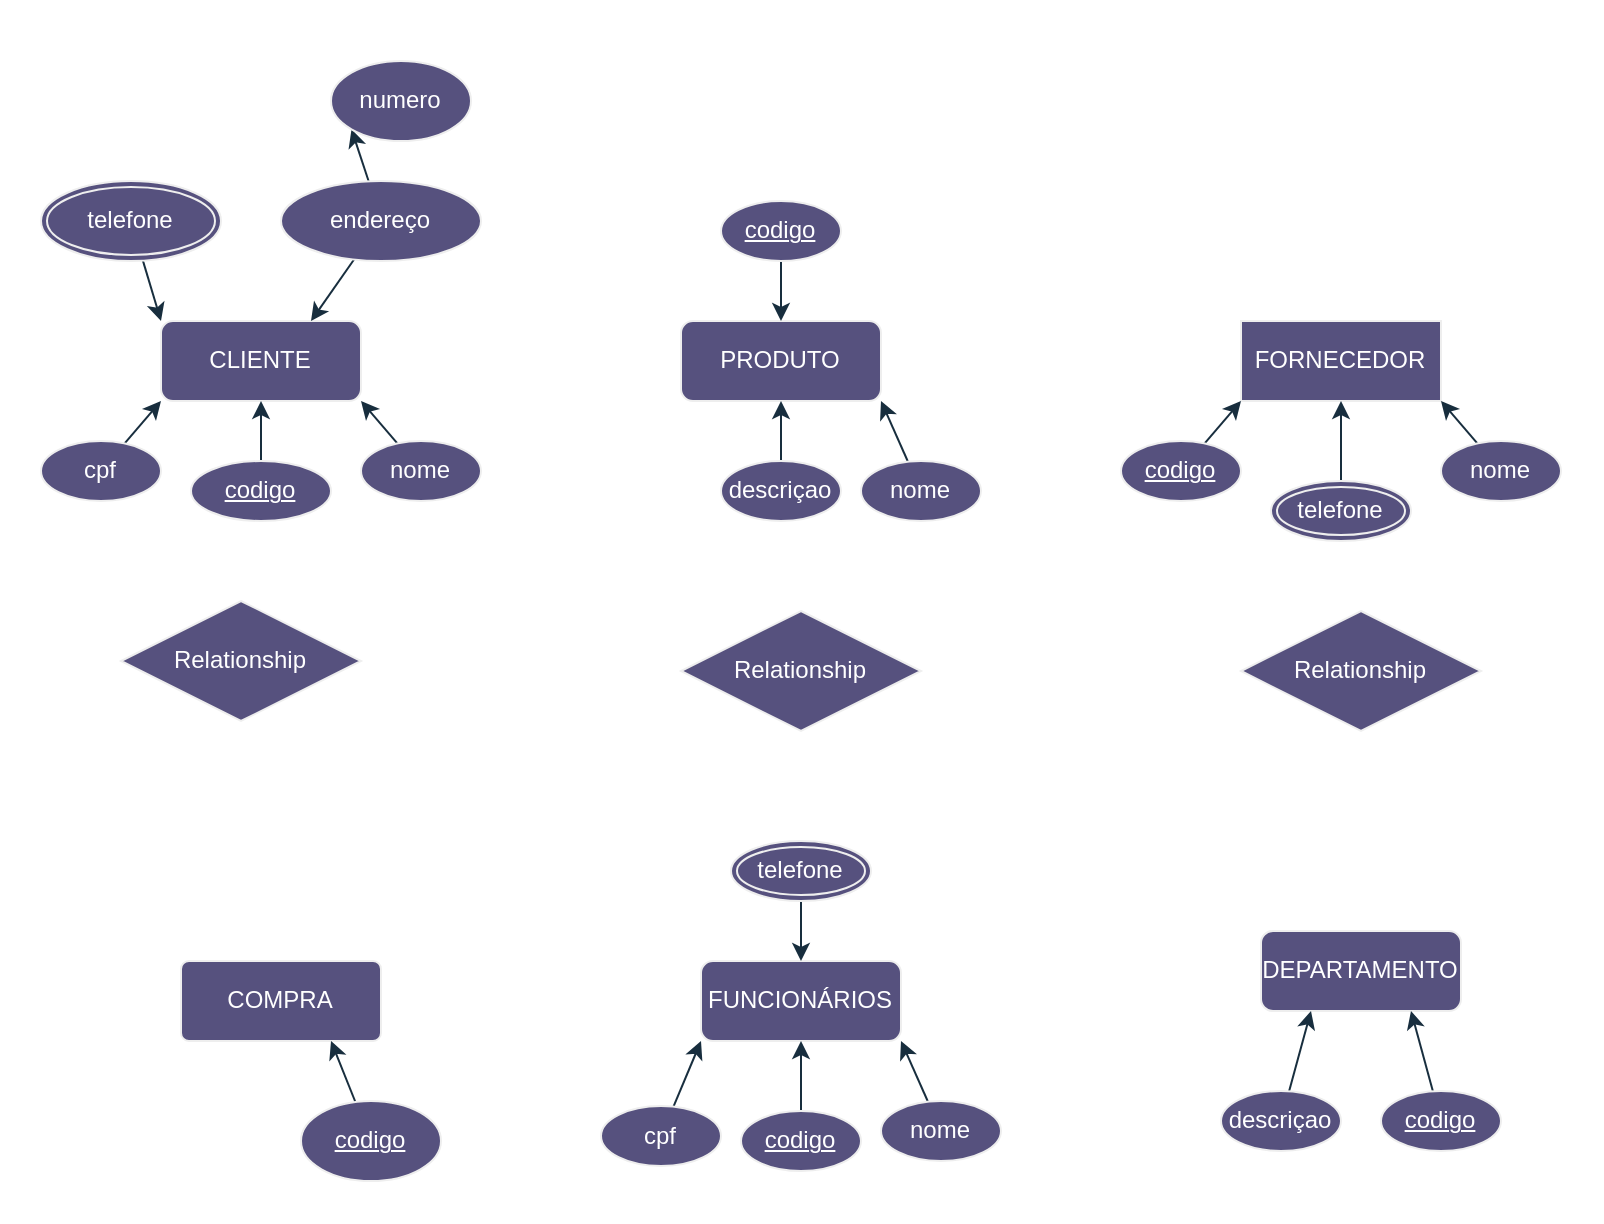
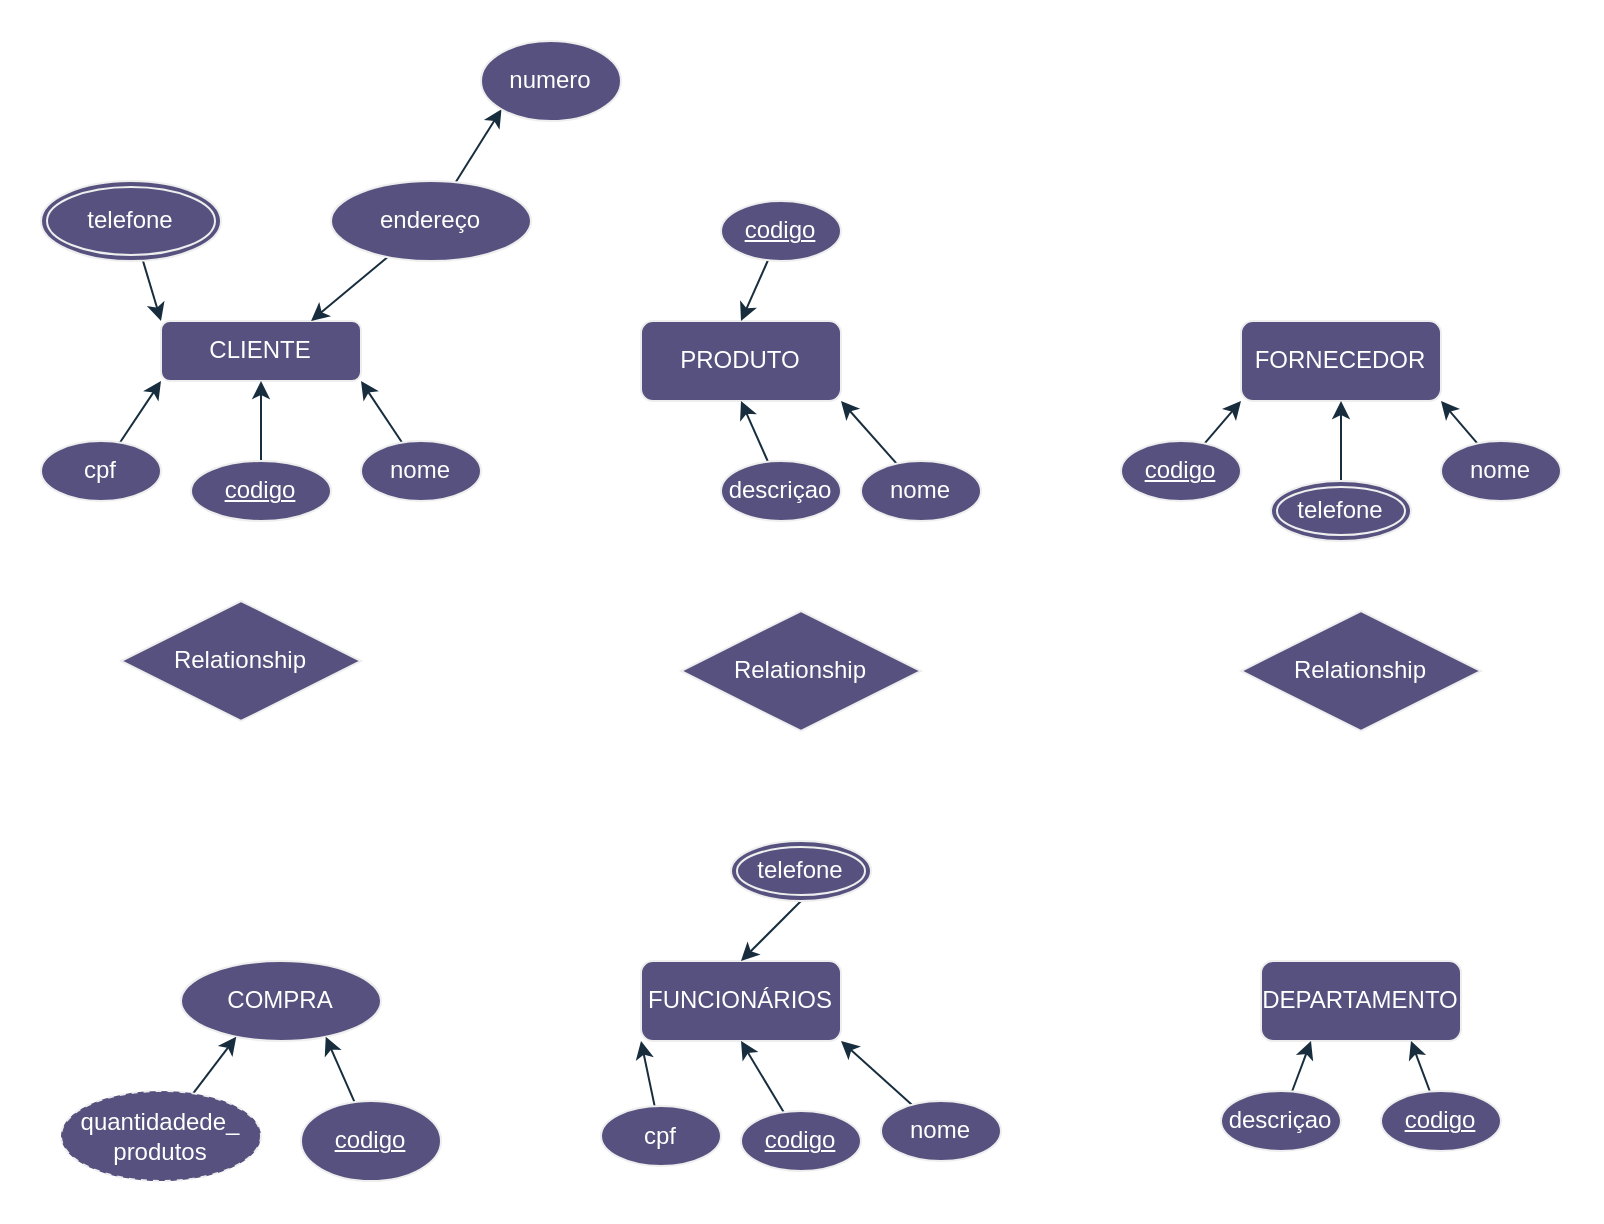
node "numero": moved (401, 101) -> (551, 81)
node "endereço": moved (381, 221) -> (431, 221)
node "CLIENTE": size 200x80 -> 200x60
node "PRODUTO": moved (781, 361) -> (741, 361)
node "FORNECEDOR": shape rectangle -> rounded rectangle
node "DEPARTAMENTO": moved (1361, 971) -> (1361, 1001)
node "COMPRA": shape rounded rectangle -> ellipse
node "FUNCIONÁRIOS": moved (801, 1001) -> (741, 1001)
edge "quantidadede_ produtos" -> "COMPRA": added
node "quantidadede_ produtos": added
